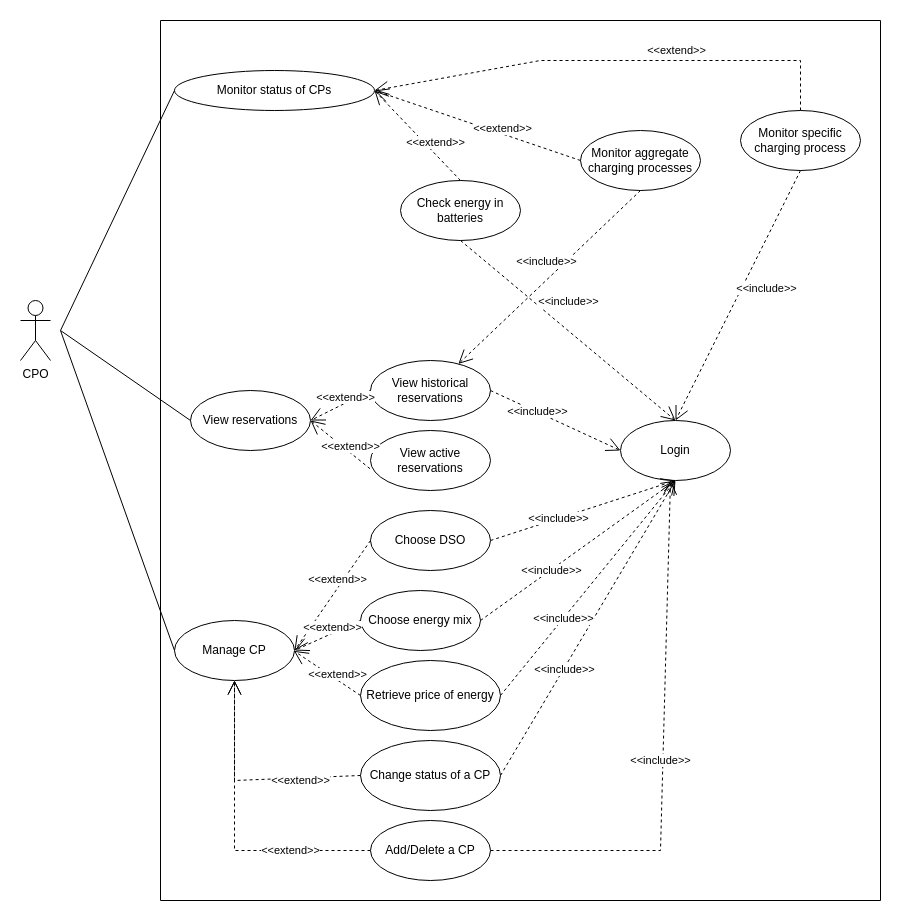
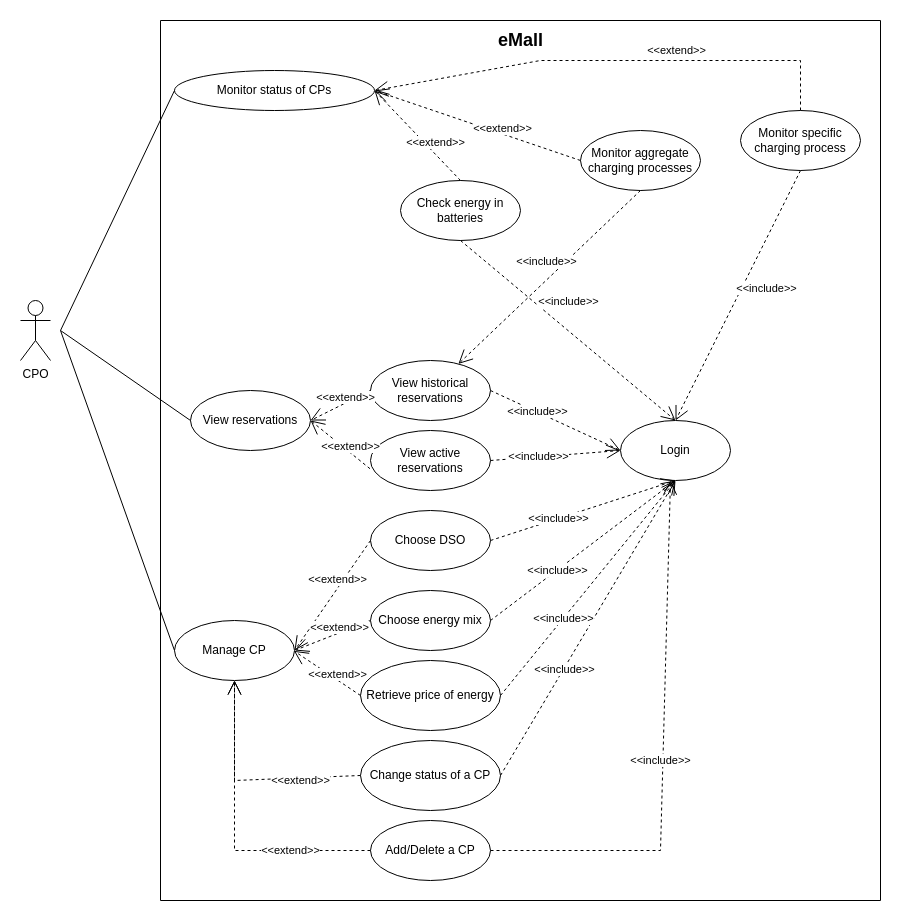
node "eMall": added
edge "View active reservations" -> "Login": added, label "<<include>>"
node "Choose energy mix": moved (421, 621) -> (431, 621)
